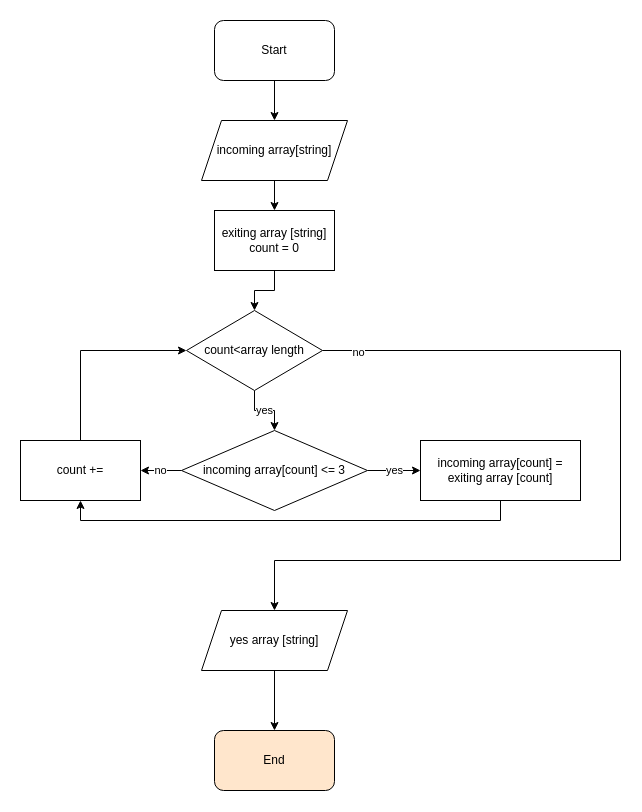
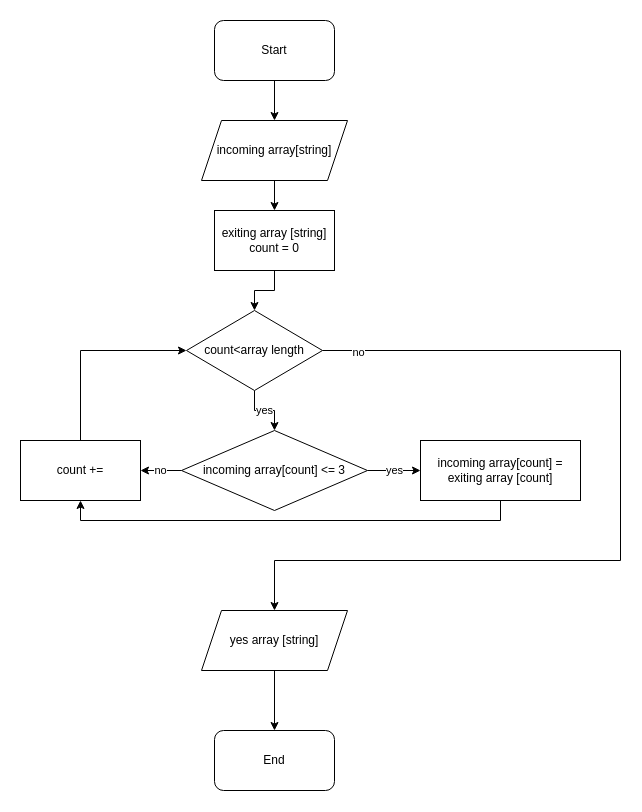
node "End": fillcolor #ffe6cc -> #ffffff
